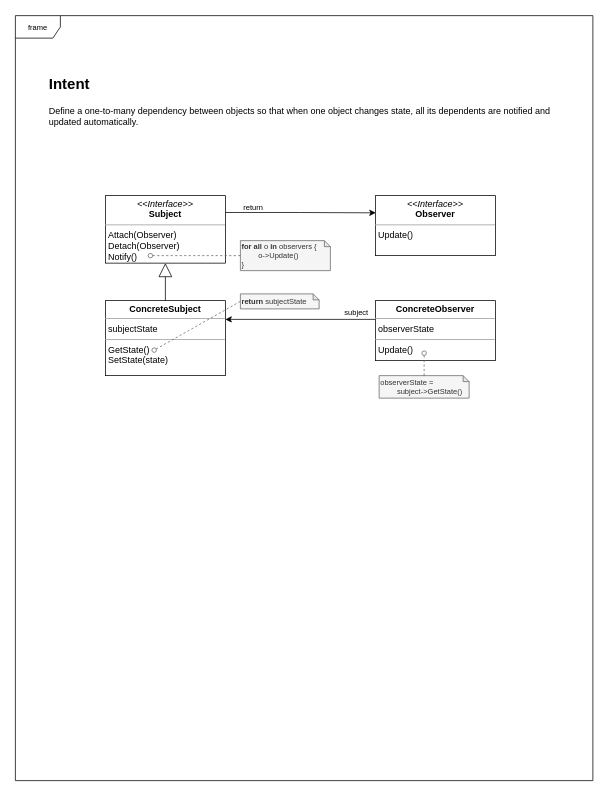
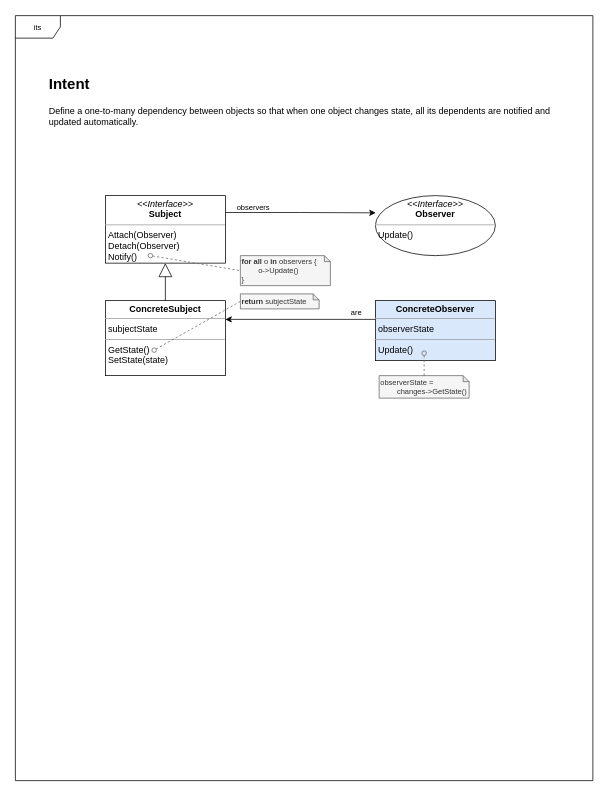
node "frame": label "frame" -> "its"
node "return": label "return" -> "observers"
node "<<Interface>> Observer Update()": shape rectangle -> ellipse
node "for all o in observers { o->Update() }": moved (285, 255) -> (285, 270)
node "subject": label "subject" -> "are"
node "ConcreteObserver observerState Update()": fillcolor #ffffff -> #dae8fc
node "observerState = subject->GetState()": label "observerState = subject->GetState()" -> "observerState = changes->GetState()"
